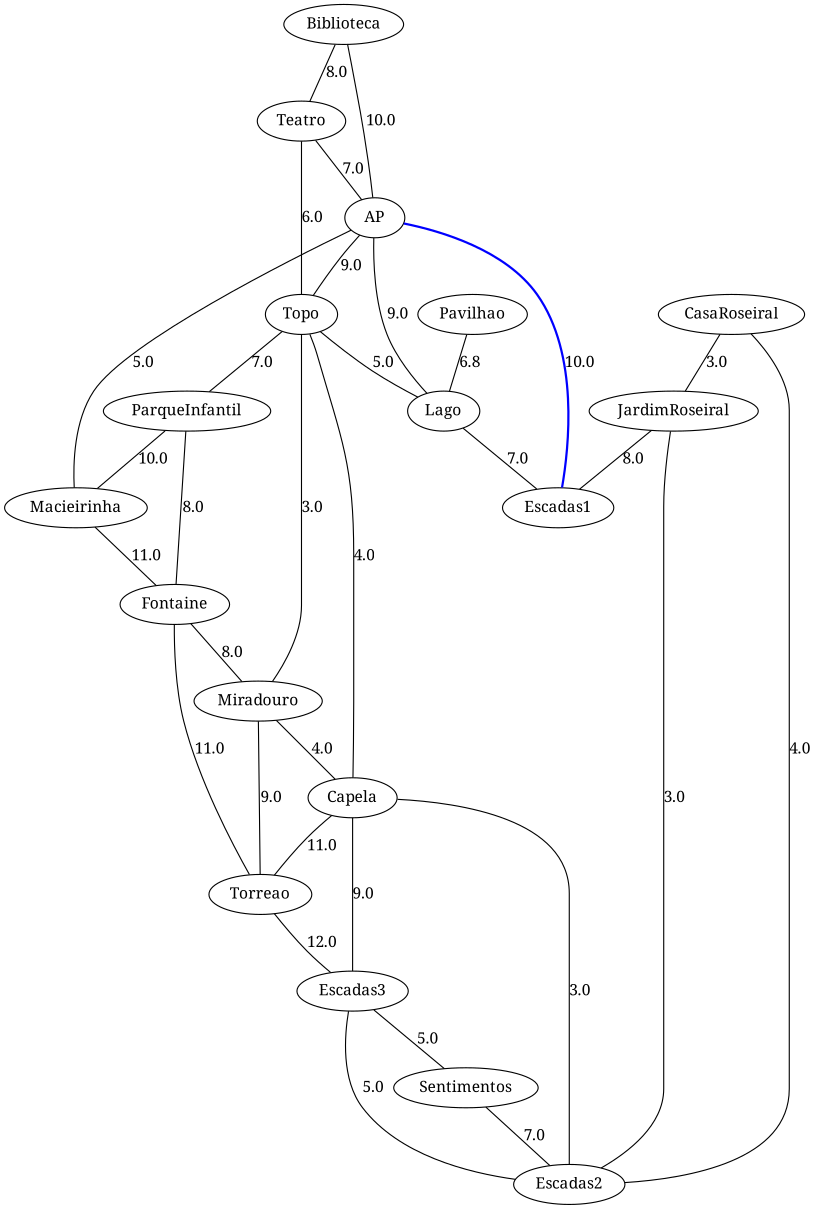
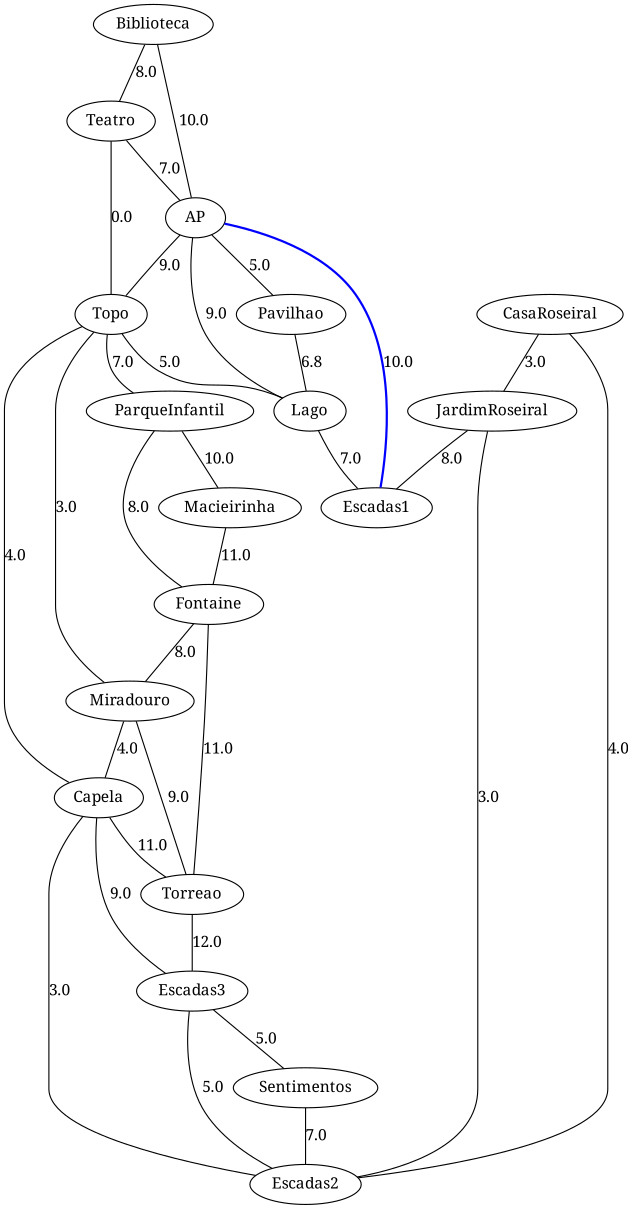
edge "Teatro" -- "Topo": label "6.0" -> "0.0"
edge "AP" -- "Macieirinha": now "AP" -- "Pavilhao"
